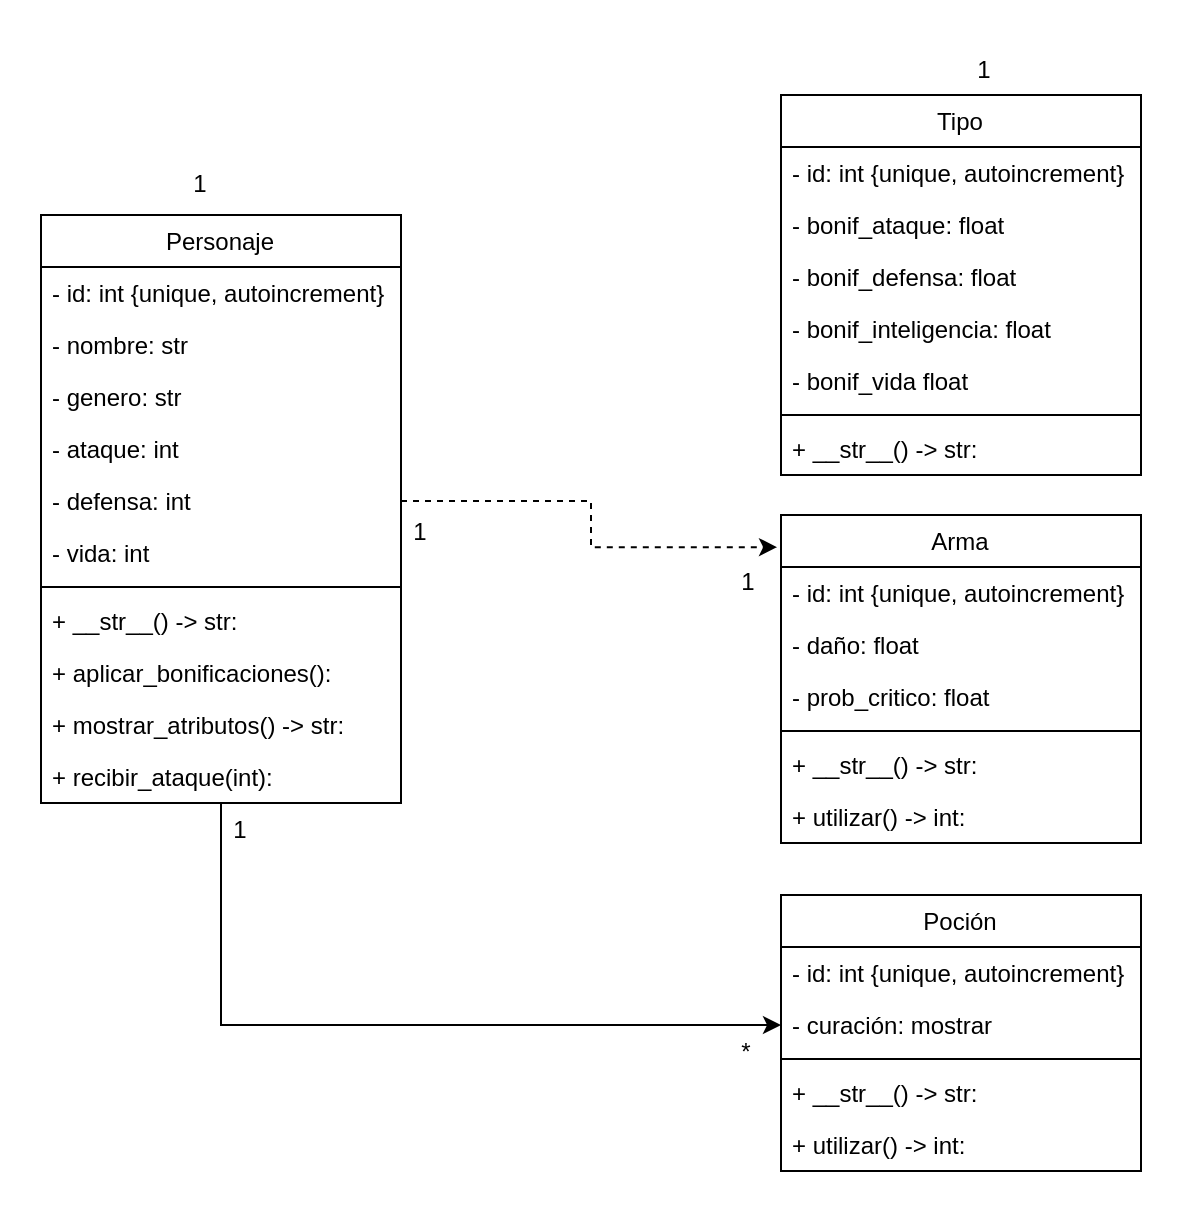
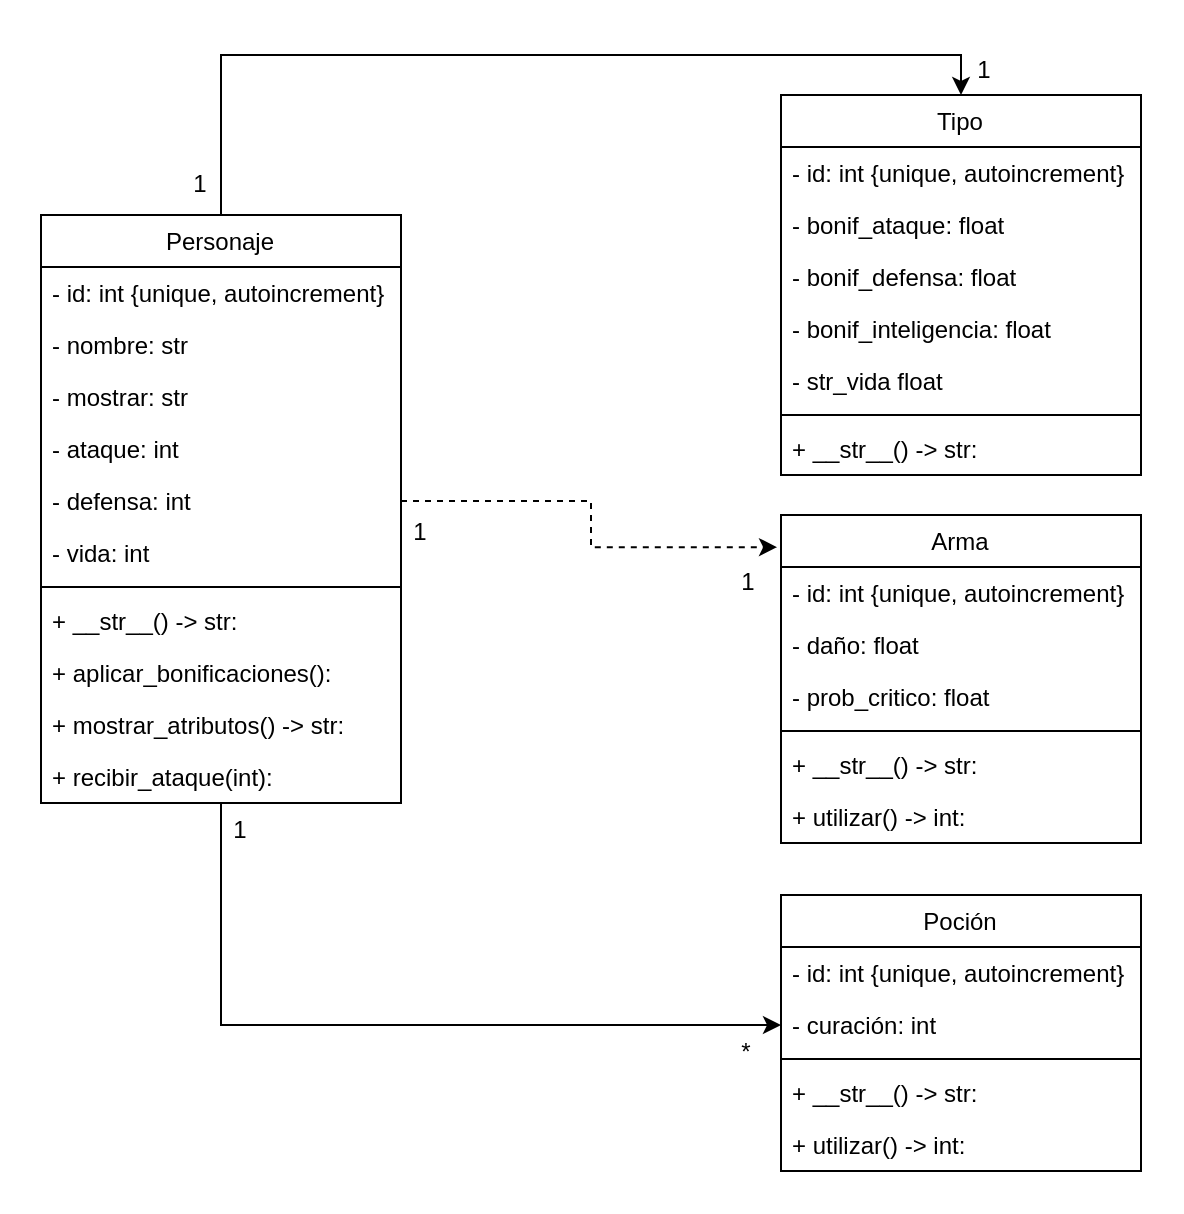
edge "Personaje" -> "Tipo": added
node "- bonif_vida float": label "- bonif_vida float" -> "- str_vida float"
node "- genero: str": label "- genero: str" -> "- mostrar: str"
node "- curación: mostrar": label "- curación: mostrar" -> "- curación: int"
